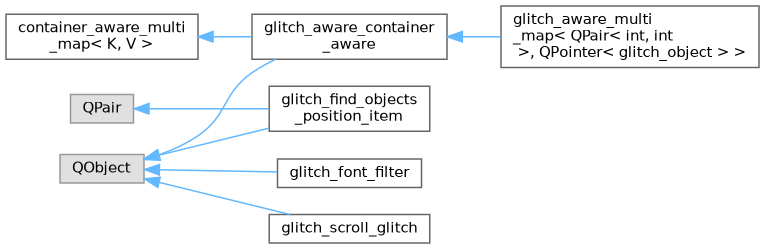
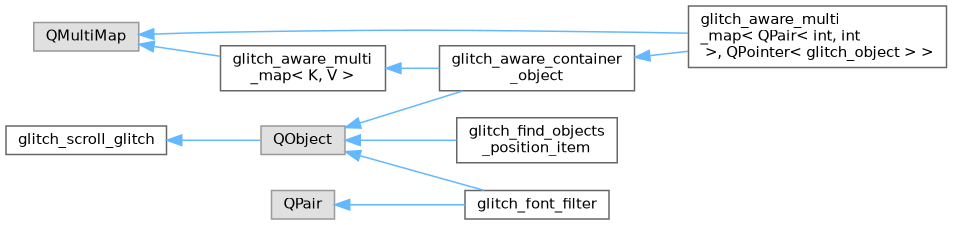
node "QMultiMap": added
node "container_aware_multi _map< K, V >": label "container_aware_multi _map< K, V >" -> "glitch_aware_multi _map< K, V >"
node "glitch_aware_container _aware": label "glitch_aware_container _aware" -> "glitch_aware_container _object"
edge "glitch_find_objects _position_item" -> "QPair": now "glitch_font_filter" -> "QPair"
edge "glitch_scroll_glitch" -> "QObject": reversed
